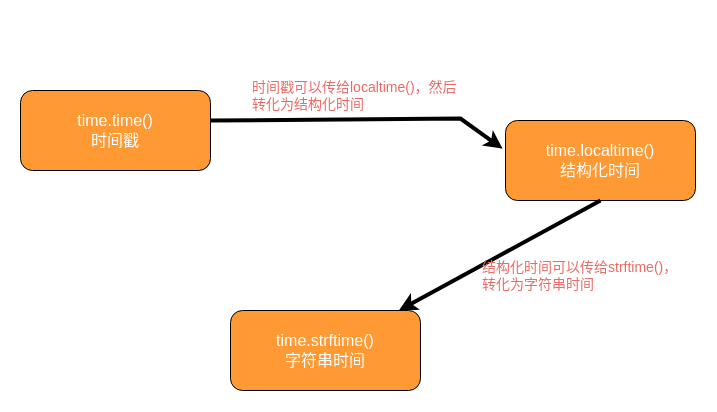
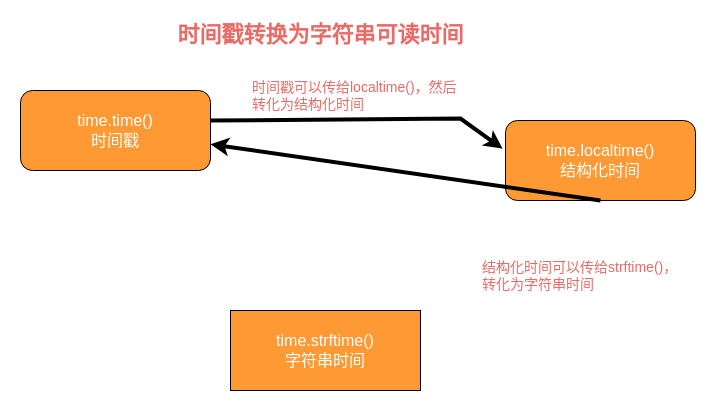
node "时间戳转换为字符串可读时间": added
edge "time.localtime() 结构化时间" -> "time.strftime() 字符串时间": now "time.localtime() 结构化时间" -> "time.time() 时间戳"
node "time.strftime() 字符串时间": shape rounded rectangle -> rectangle
